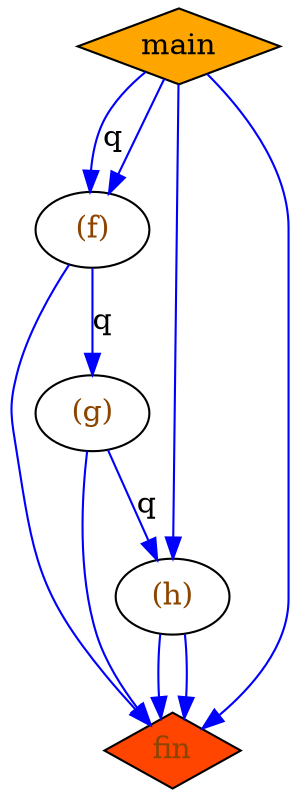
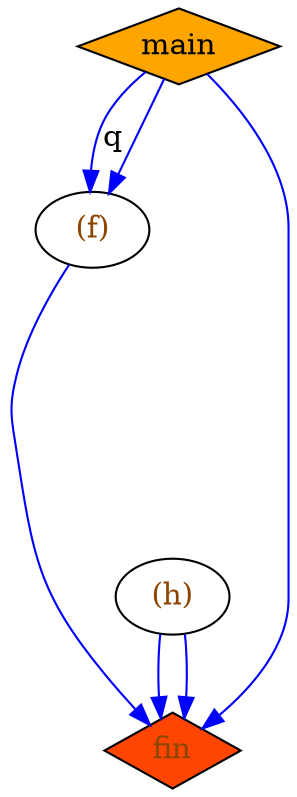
edge "main" -> "(h)": removed
node "(g)": removed
